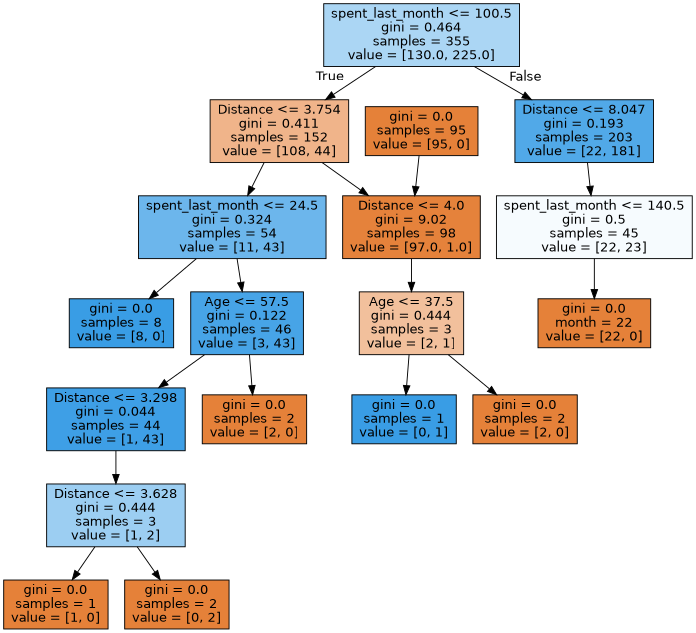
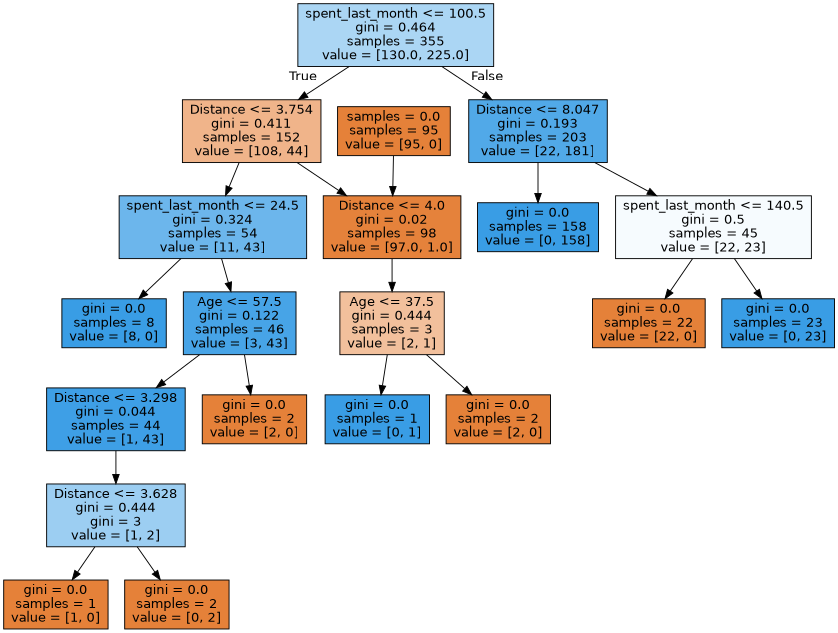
node "gini = 0.0 samples = 95 value = [95, 0]": label "gini = 0.0 samples = 95 value = [95, 0]" -> "samples = 0.0 samples = 95 value = [95, 0]"
node "Distance <= 4.0 gini = 9.02 samples = 98 value = [97.0, 1.0]": label "Distance <= 4.0 gini = 9.02 samples = 98 value = [97.0, 1.0]" -> "Distance <= 4.0 gini = 0.02 samples = 98 value = [97.0, 1.0]"
node "gini = 0.0 samples = 158 value = [0, 158]": added
node "gini = 0.0 month = 22 value = [22, 0]": label "gini = 0.0 month = 22 value = [22, 0]" -> "gini = 0.0 samples = 22 value = [22, 0]"
node "gini = 0.0 samples = 23 value = [0, 23]": added
node "Distance <= 3.628 gini = 0.444 samples = 3 value = [1, 2]": label "Distance <= 3.628 gini = 0.444 samples = 3 value = [1, 2]" -> "Distance <= 3.628 gini = 0.444 gini = 3 value = [1, 2]"
